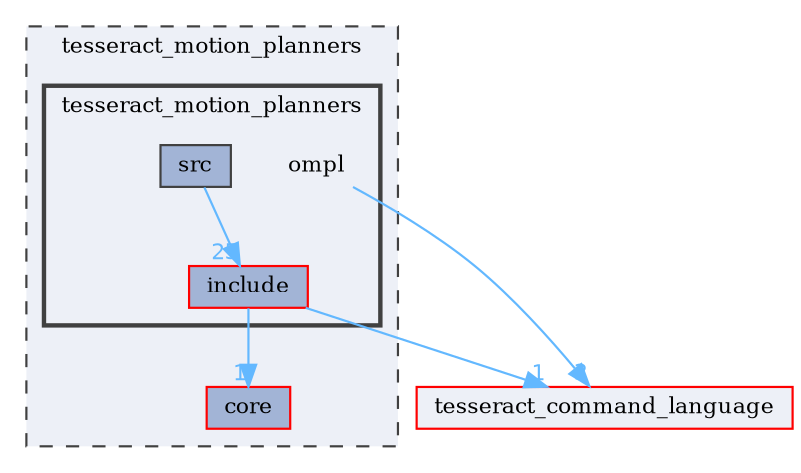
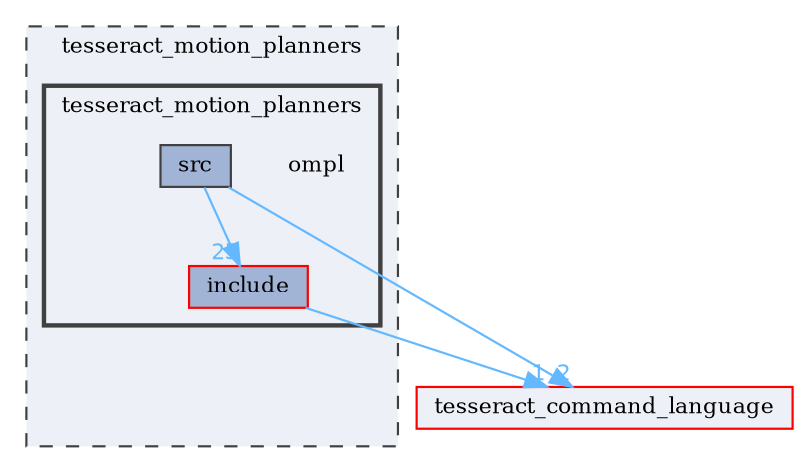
edge "ompl" -> "tesseract_command_language": now "src" -> "tesseract_command_language"
node "core": removed
